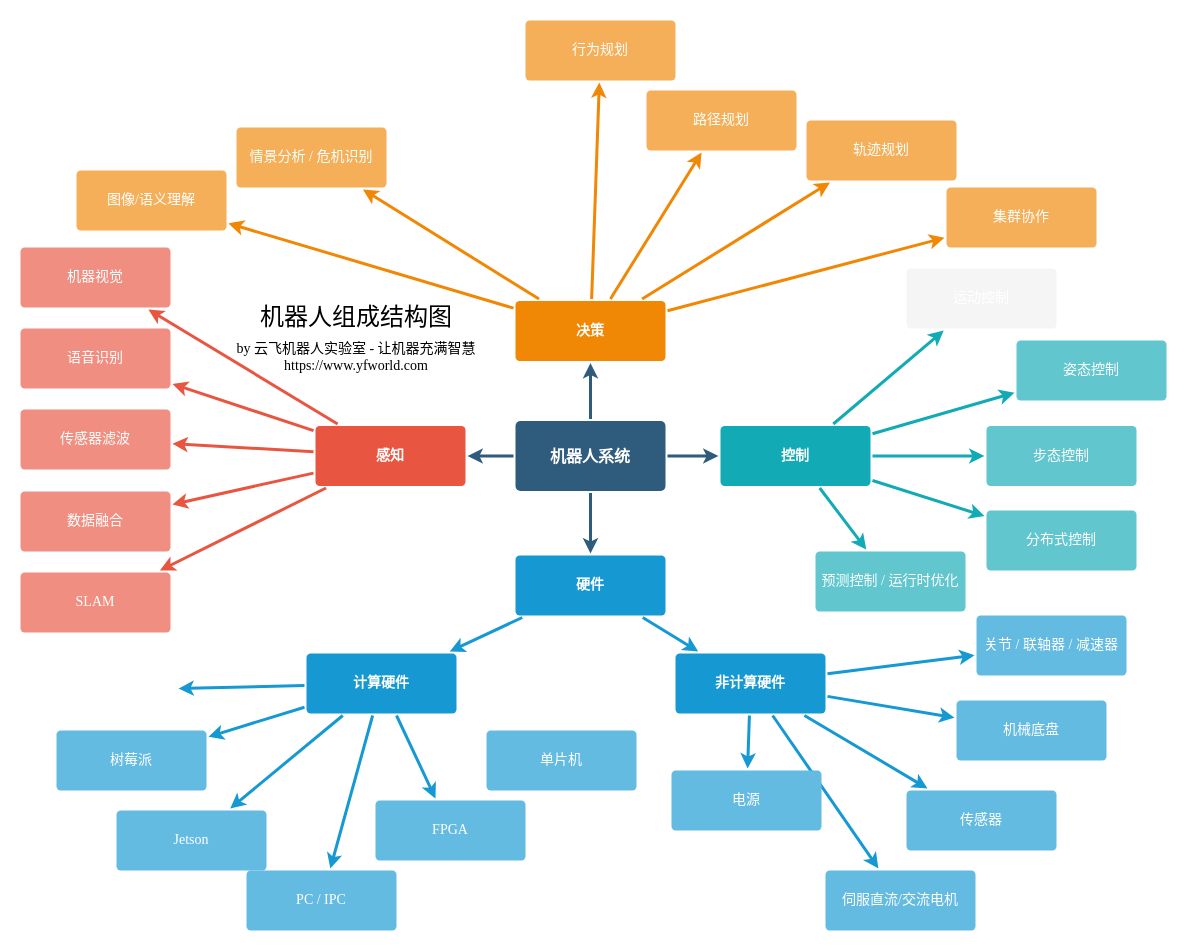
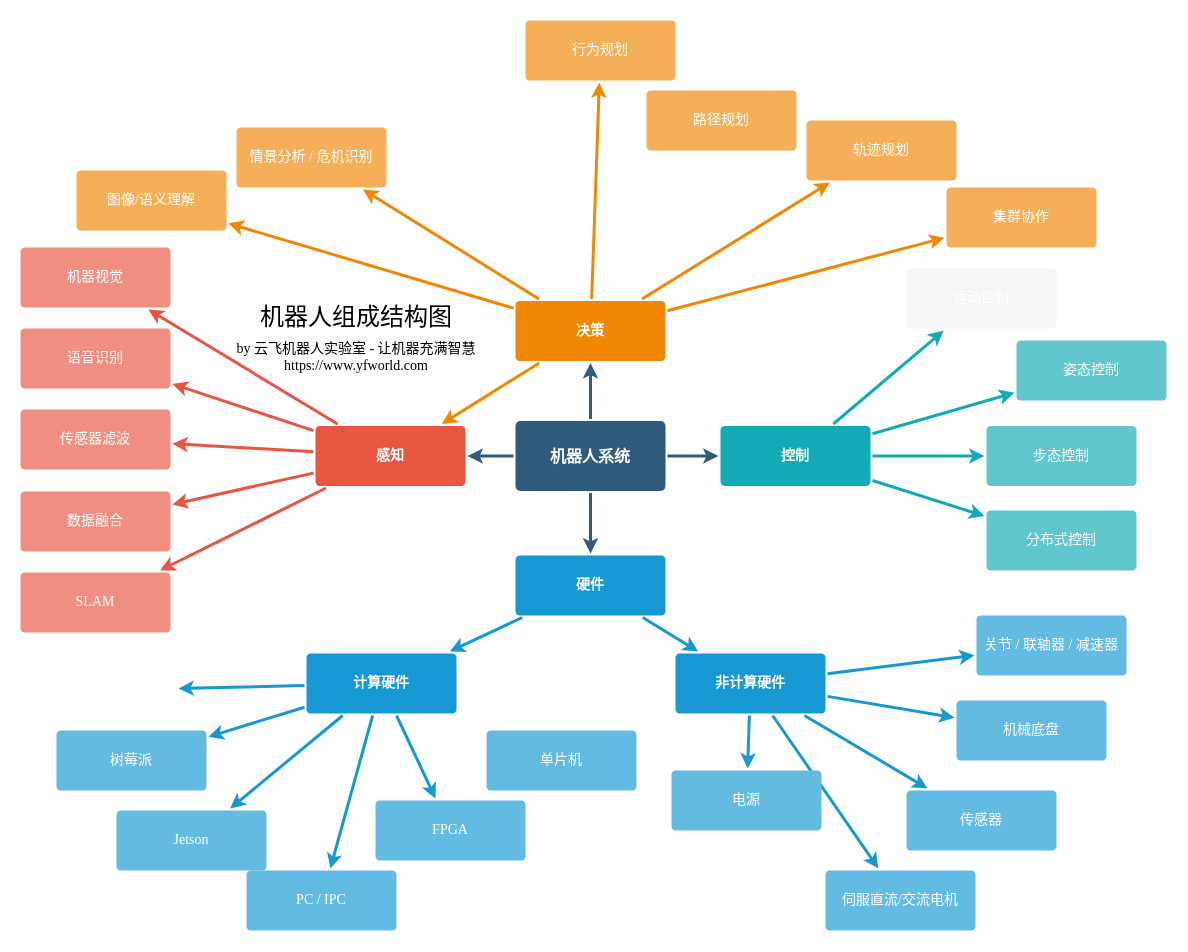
edge "决策" -> "路径规划": now "决策" -> "感知"
edge "控制" -> "预测控制 / 运行时优化": removed
node "预测控制 / 运行时优化": removed
